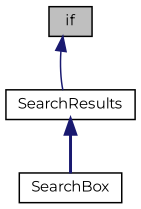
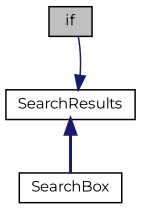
edge "SearchResults" -> "if": reversed
